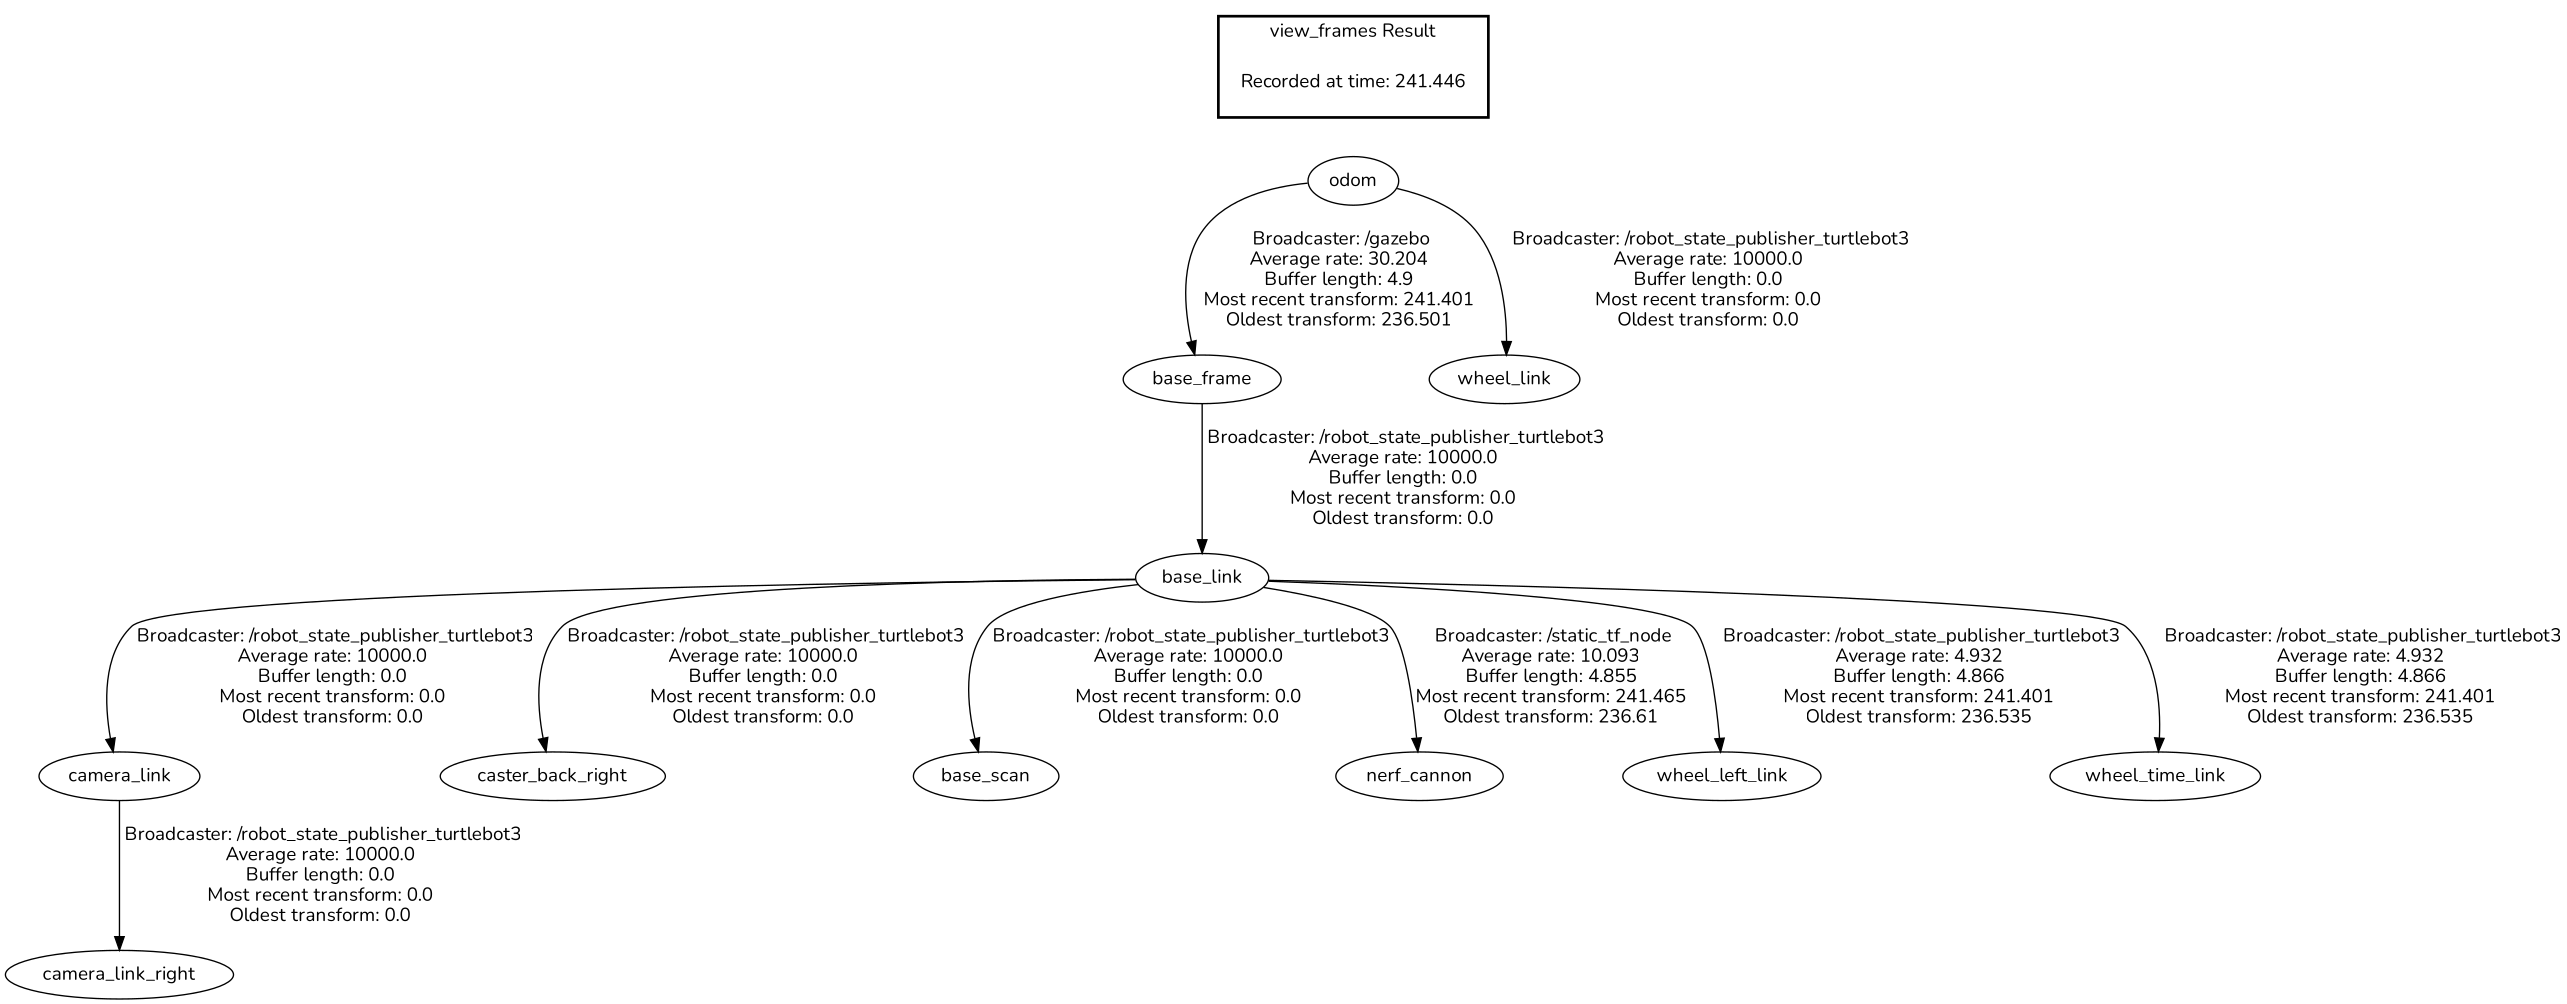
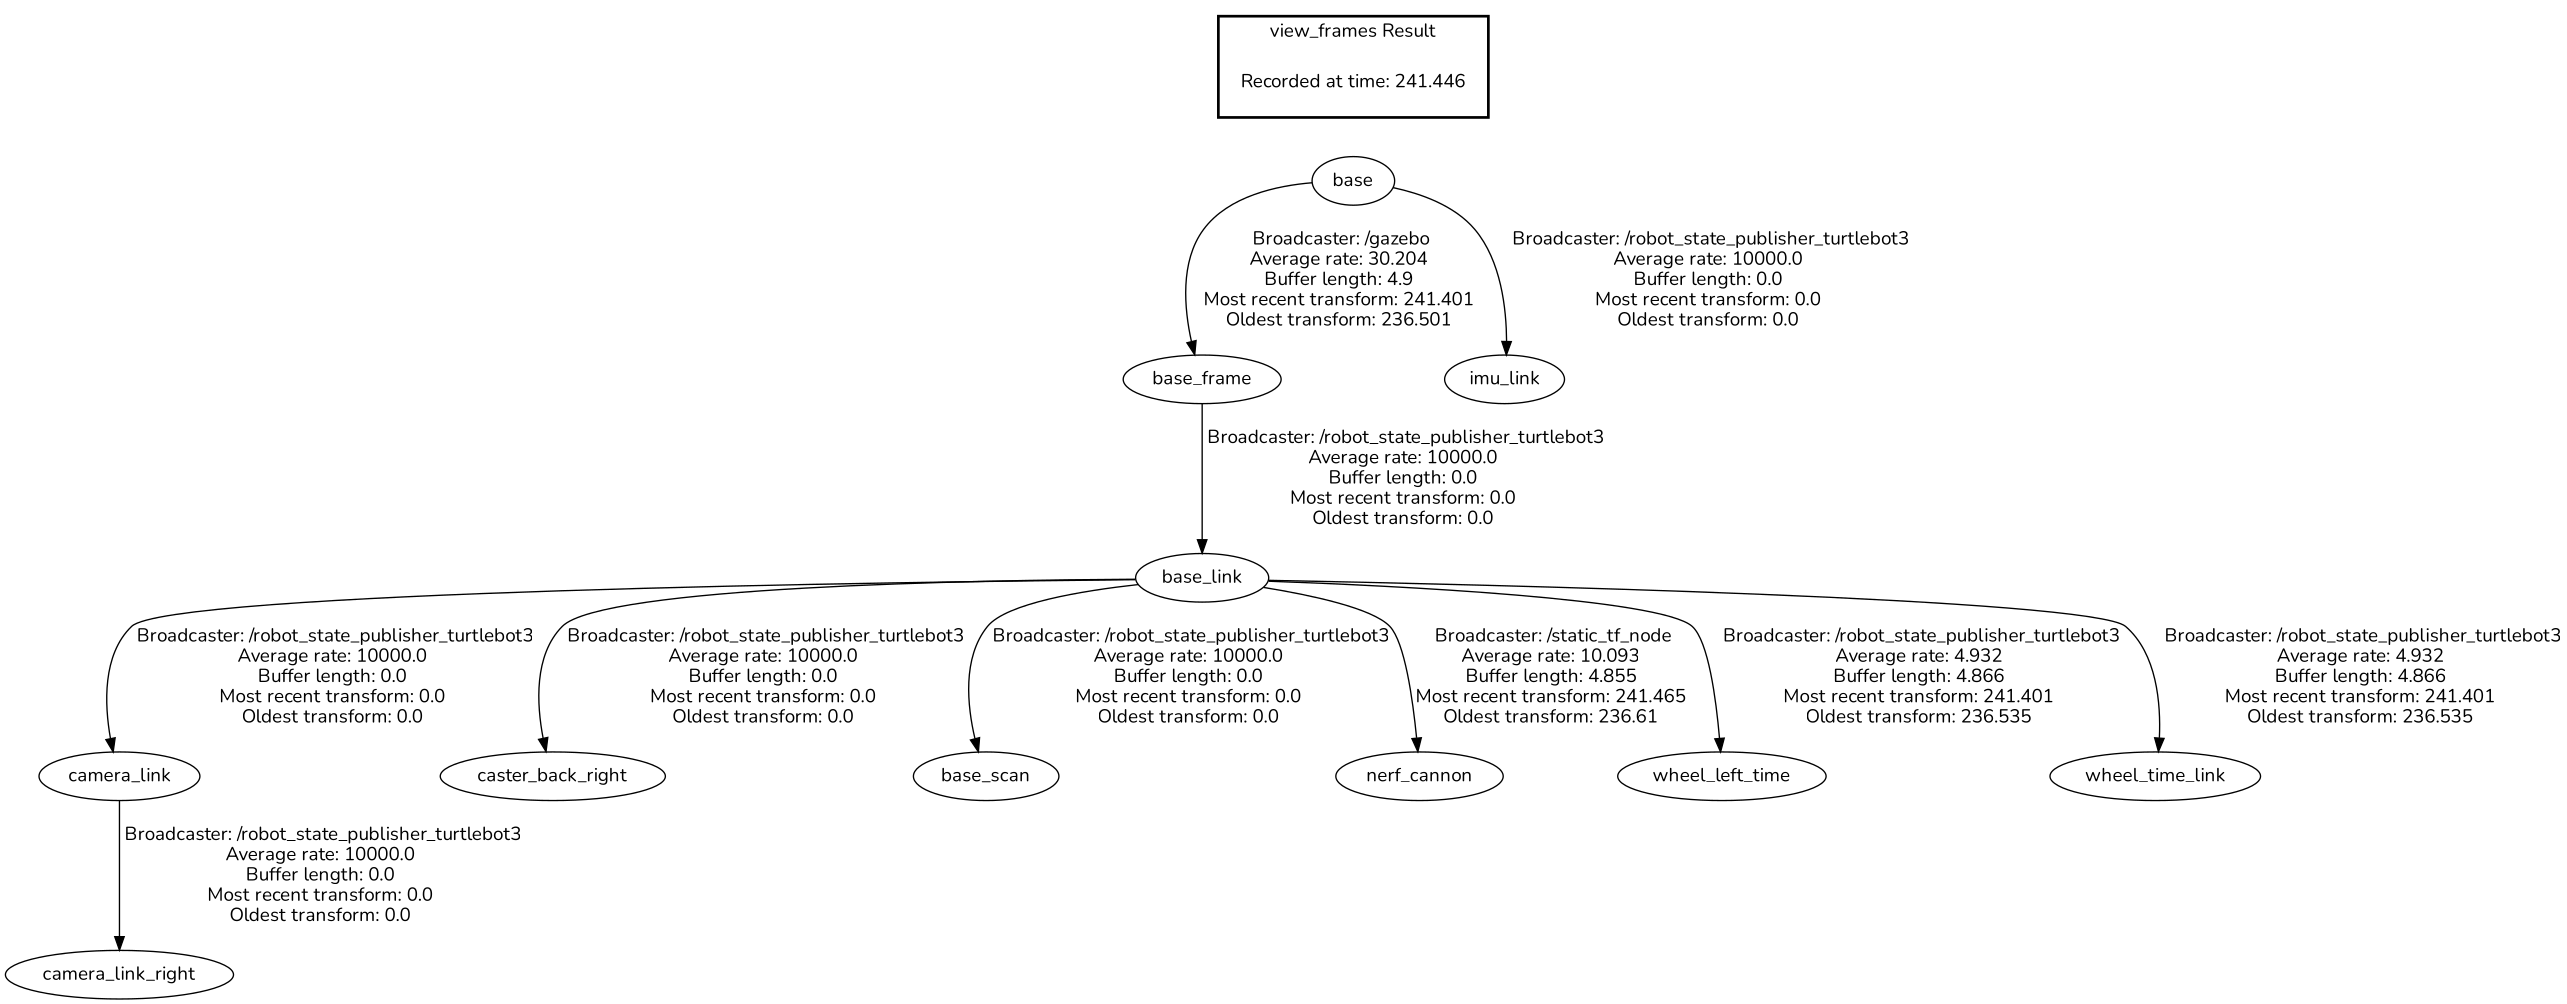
node "odom": label "odom" -> "base"
node "wheel_link": label "wheel_link" -> "imu_link"
node "wheel_left_link": label "wheel_left_link" -> "wheel_left_time"
